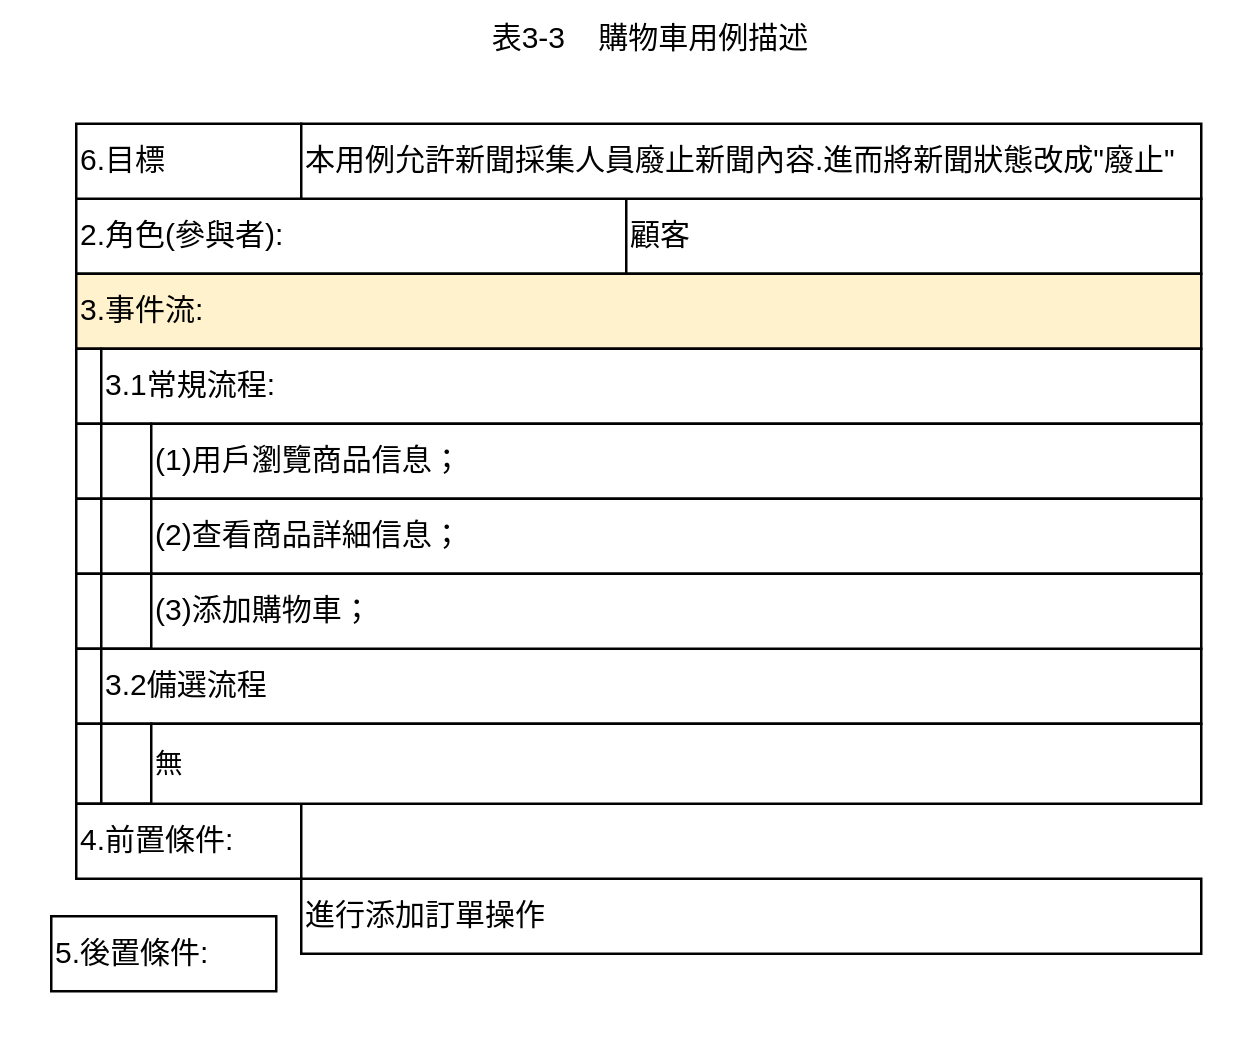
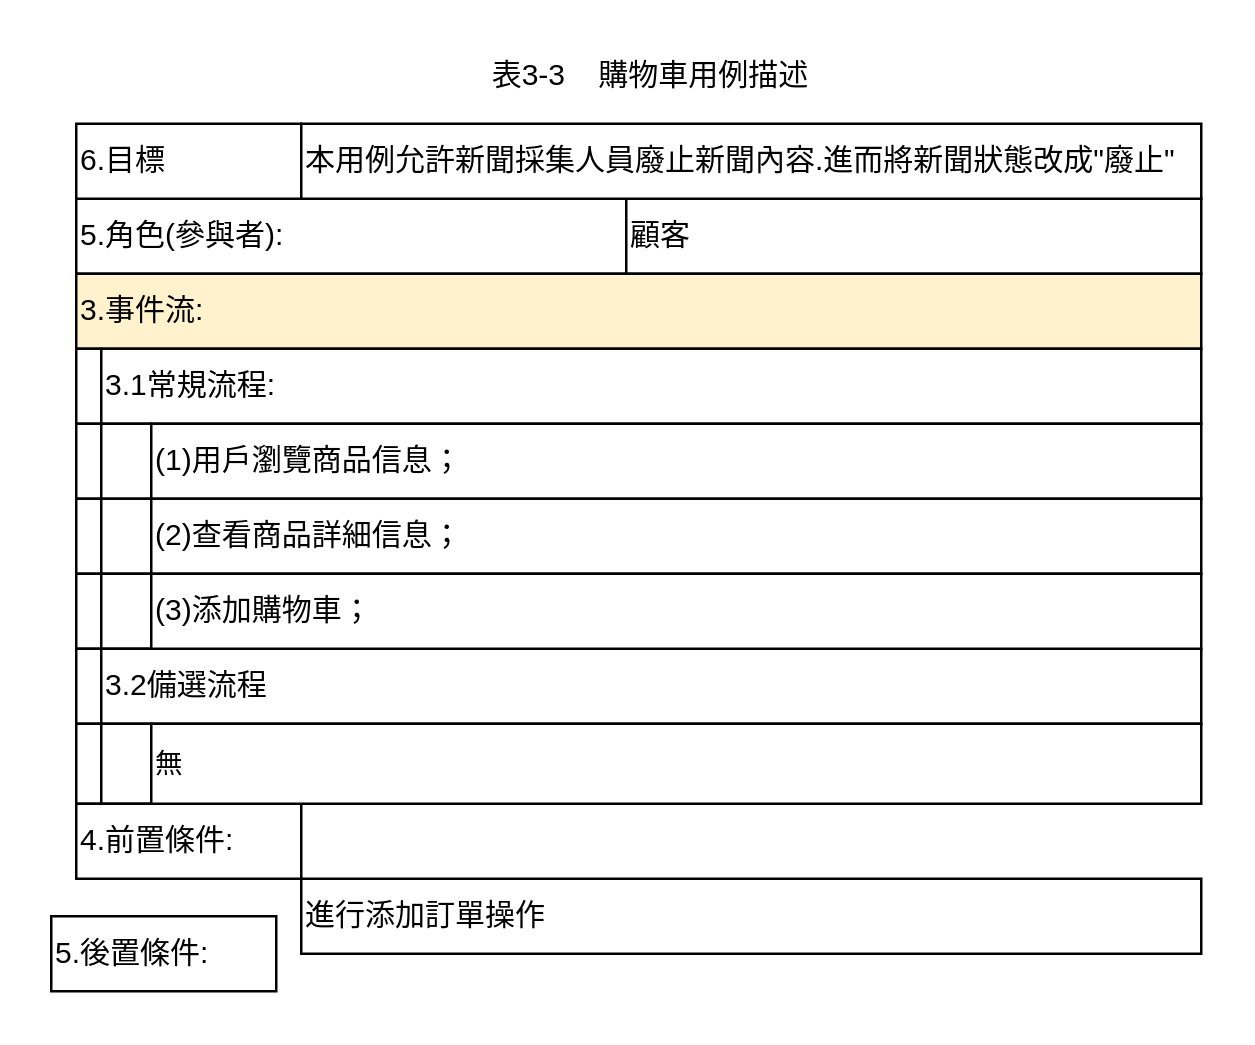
node "表3-3 購物車用例描述": moved (651, 38) -> (651, 75)
node "2.角色(參與者):": label "2.角色(參與者):" -> "5.角色(參與者):"
